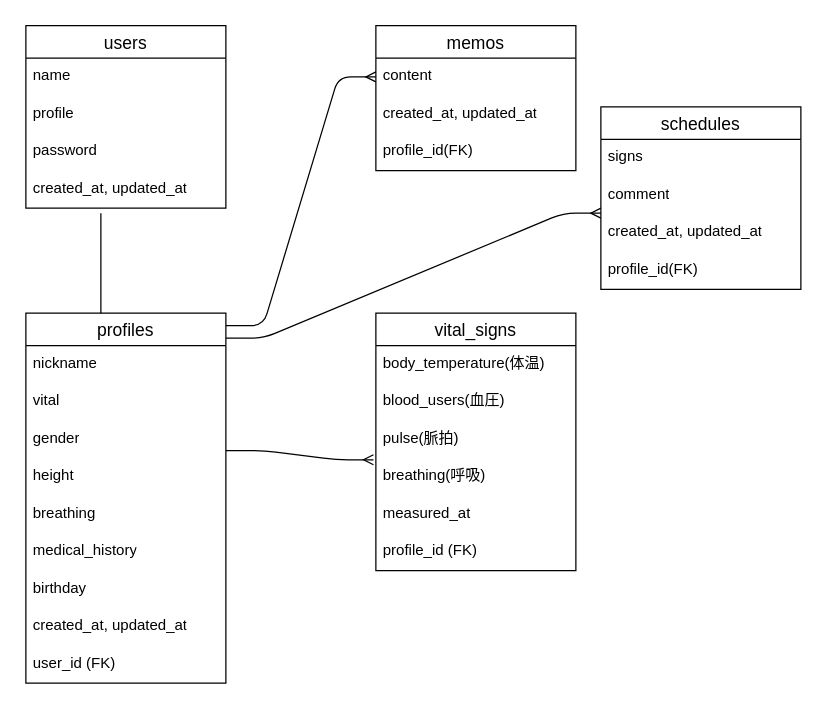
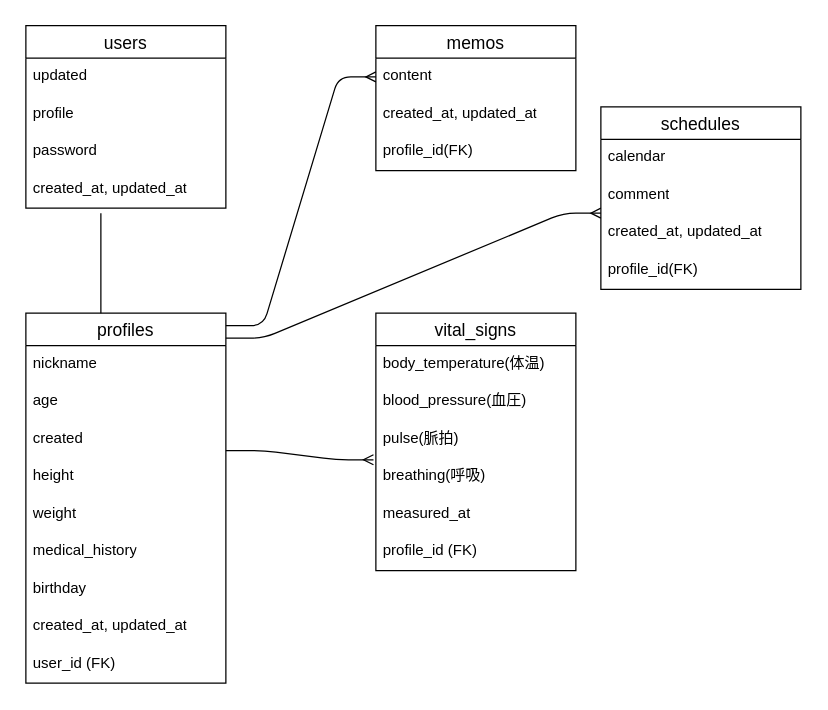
node "name": label "name" -> "updated"
node "signs": label "signs" -> "calendar"
node "vital": label "vital" -> "age"
node "blood_users(血圧)": label "blood_users(血圧)" -> "blood_pressure(血圧)"
node "gender": label "gender" -> "created"
node "breathing": label "breathing" -> "weight"
